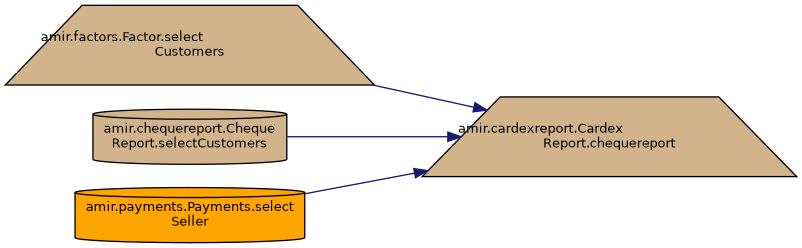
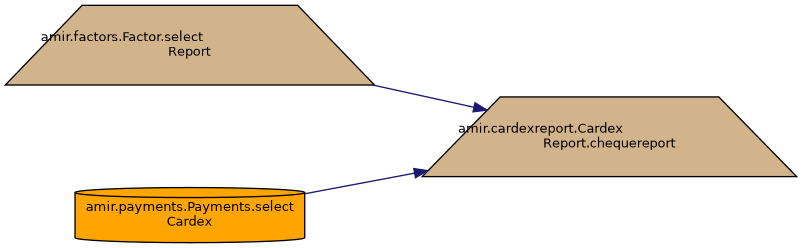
node "amir.factors.Factor.select Customers": label "amir.factors.Factor.select Customers" -> "amir.factors.Factor.select Report"
node "amir.chequereport.Cheque Report.selectCustomers": removed
node "amir.payments.Payments.select Seller": label "amir.payments.Payments.select Seller" -> "amir.payments.Payments.select Cardex"
